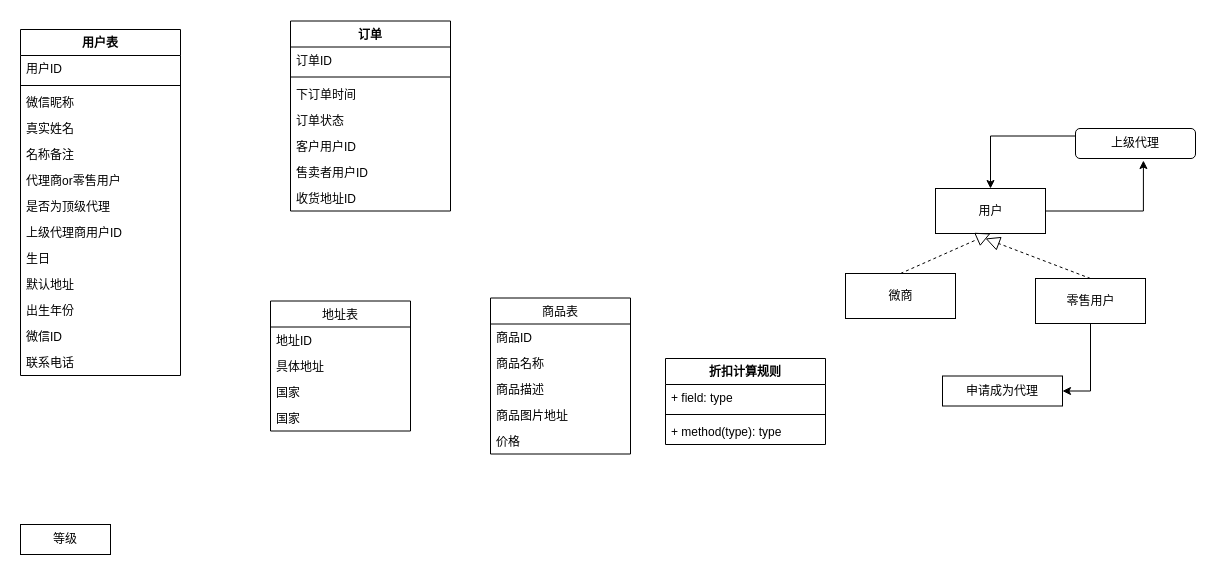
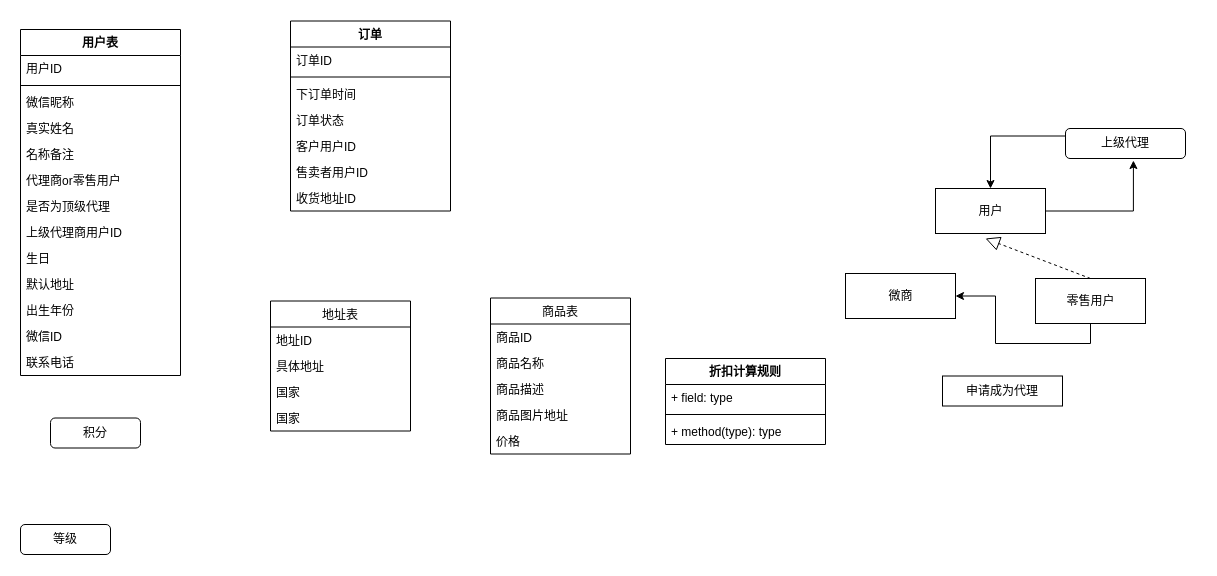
node "上级代理": moved (1136, 144) -> (1126, 144)
edge "微商" -> "用户": removed
edge "零售用户" -> "申请成为代理": now "零售用户" -> "微商"
node "积分": added
node "等级": shape rectangle -> rounded rectangle
